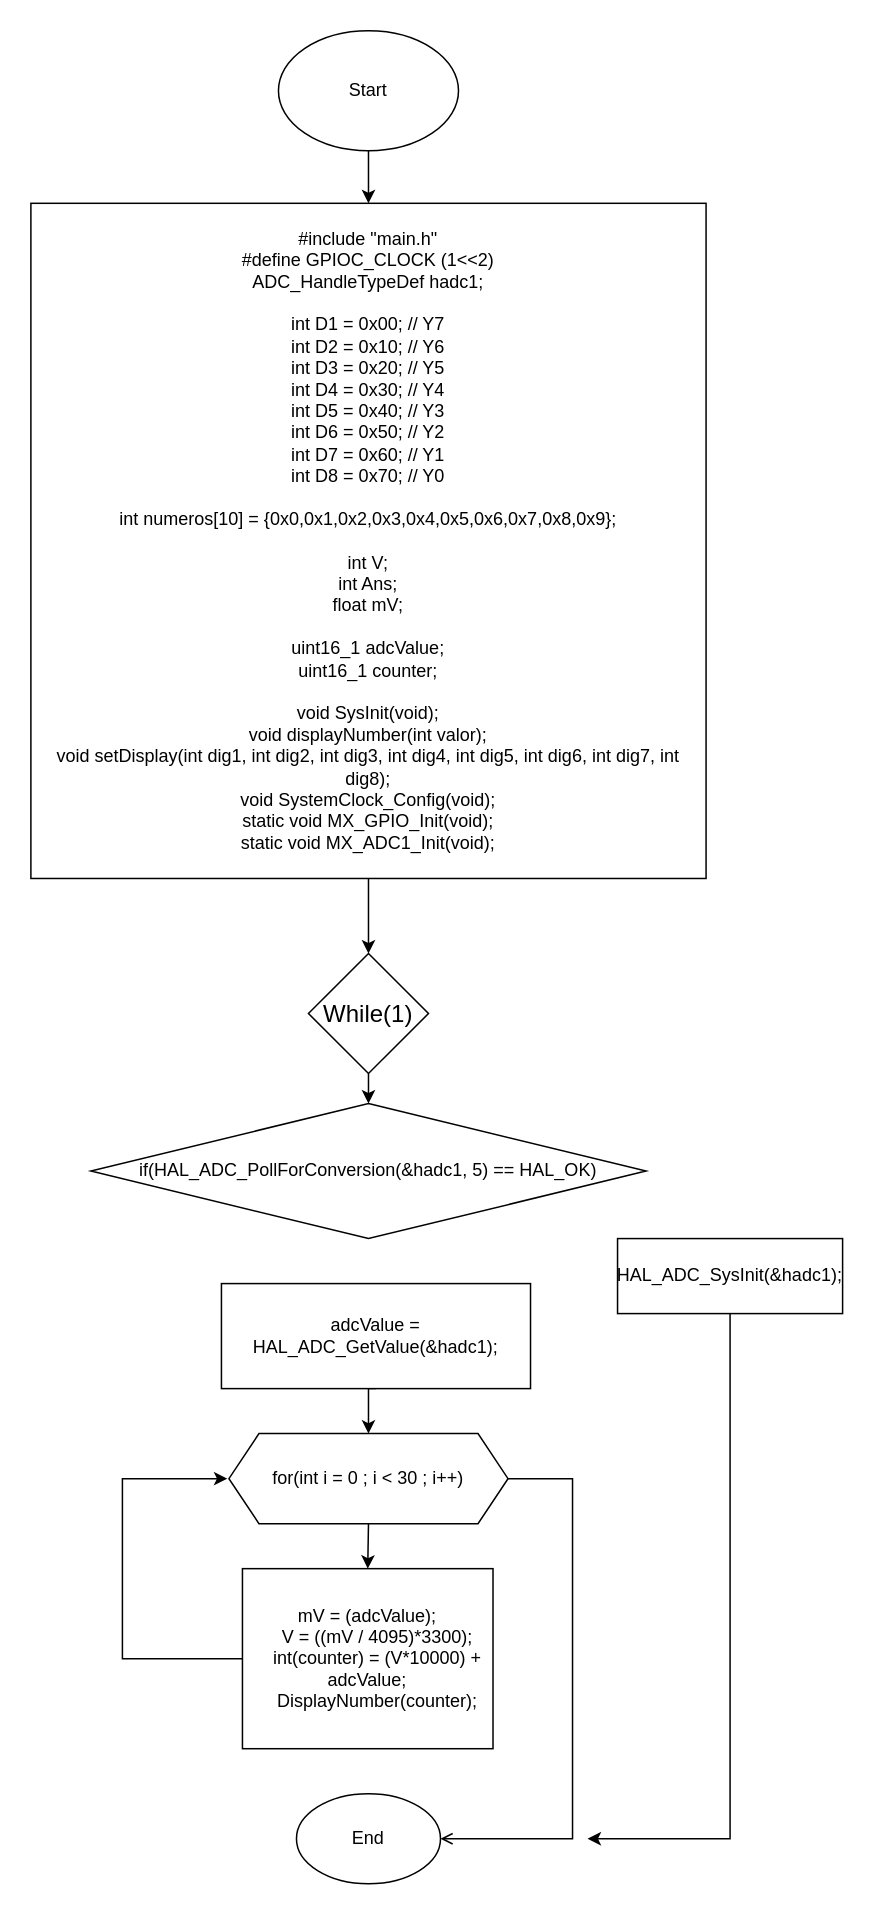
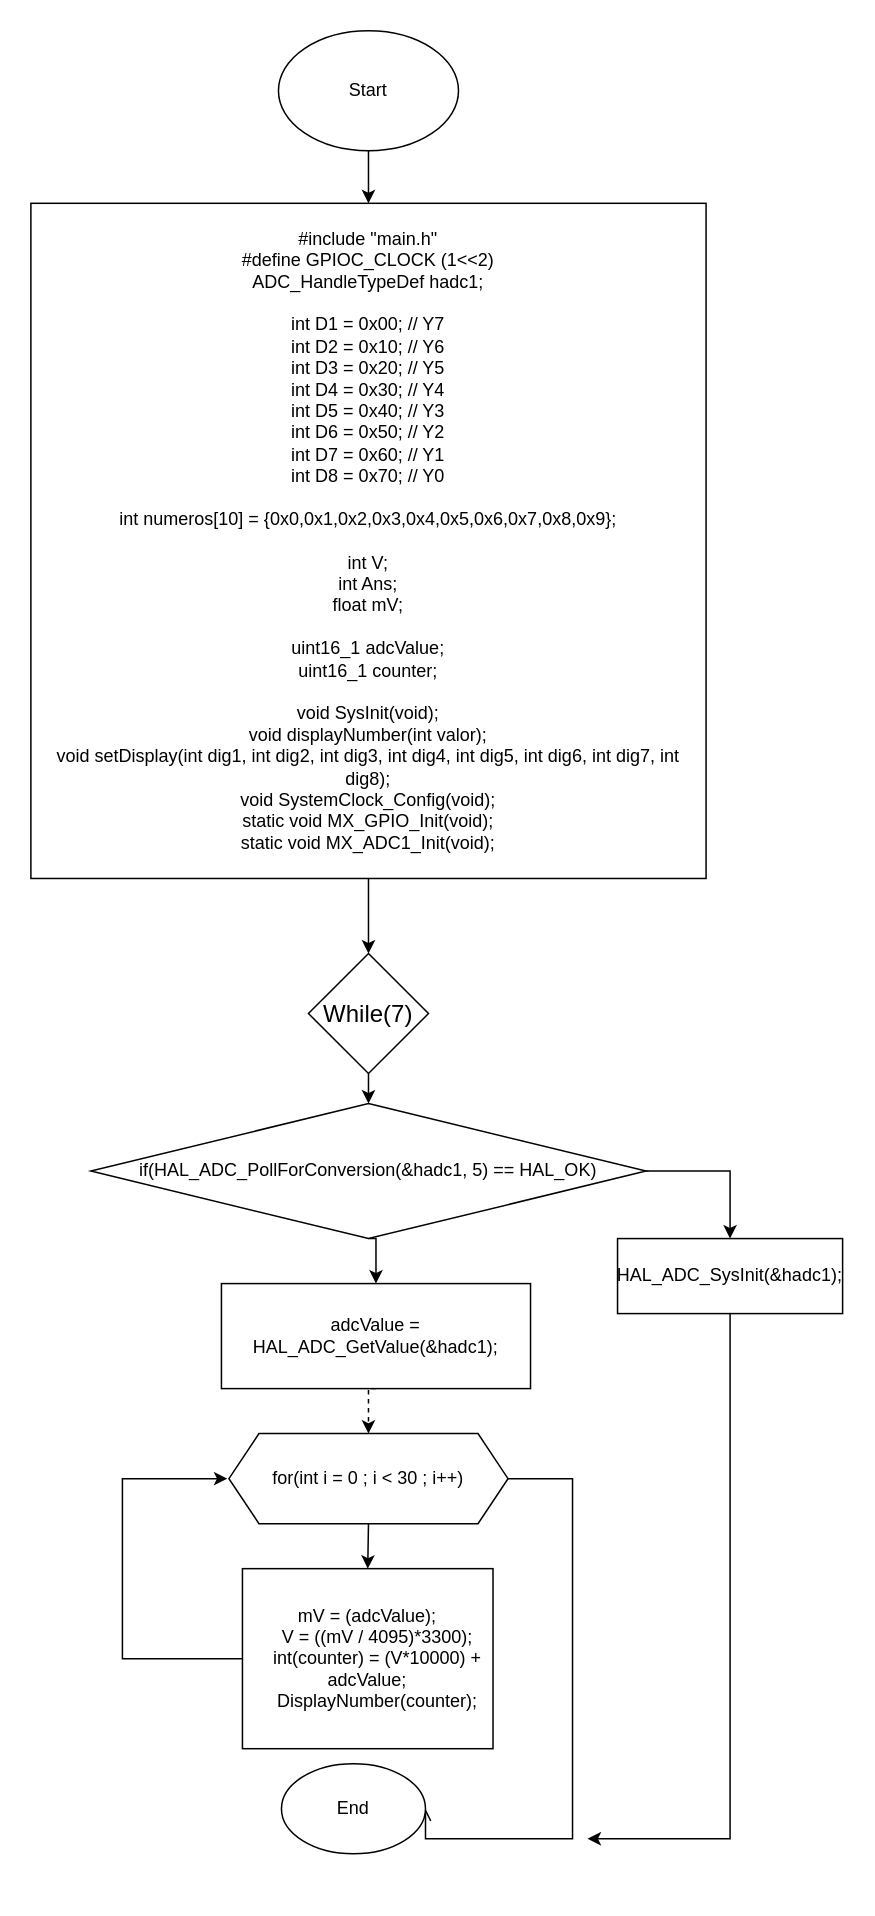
node "While(1)": label "While(1)" -> "While(7)"
edge "if(HAL_ADC_PollForConversion(&hadc1, 5) == HAL_OK)" -> "HAL_ADC_SysInit(&hadc1);": added
edge "if(HAL_ADC_PollForConversion(&hadc1, 5) == HAL_OK)" -> "adcValue = HAL_ADC_GetValue(&hadc1);": added
edge "adcValue = HAL_ADC_GetValue(&hadc1);" -> "for(int i = 0 ; i < 30 ; i++)": style solid -> dashed
node "End": moved (368, 1838) -> (353, 1808)
